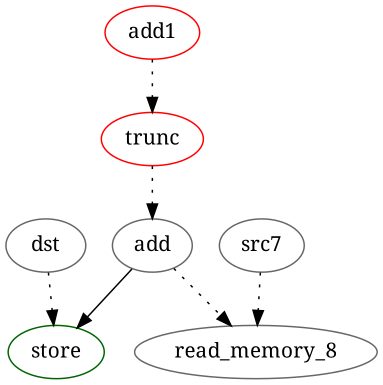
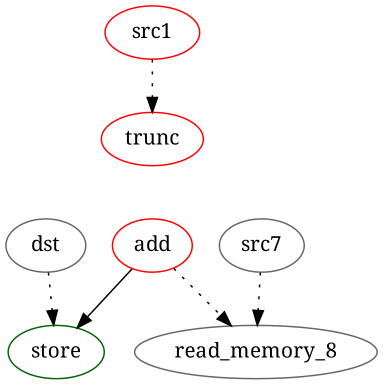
node "add1": label "add1" -> "src1"
edge "trunc" -> "add": removed
node "add": color gray40 -> red
